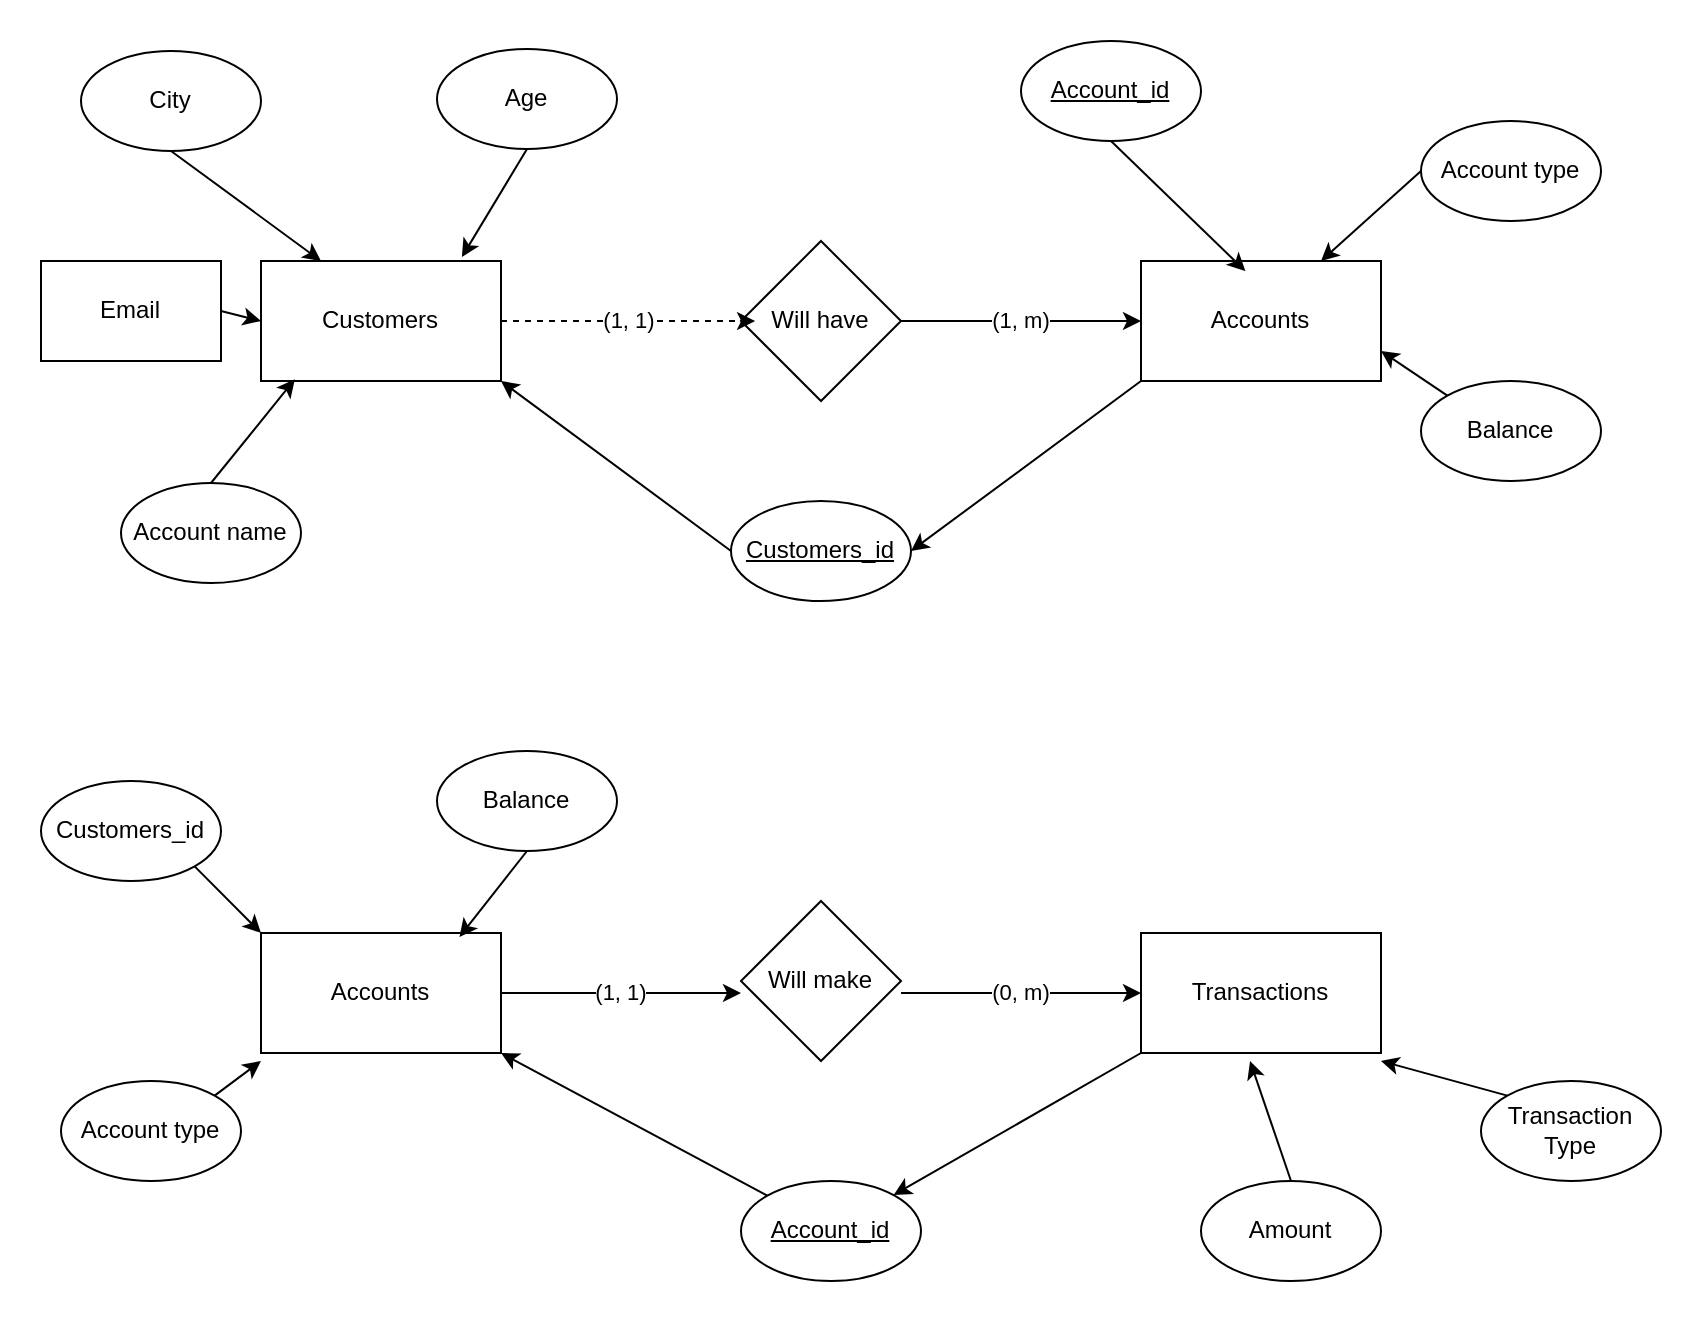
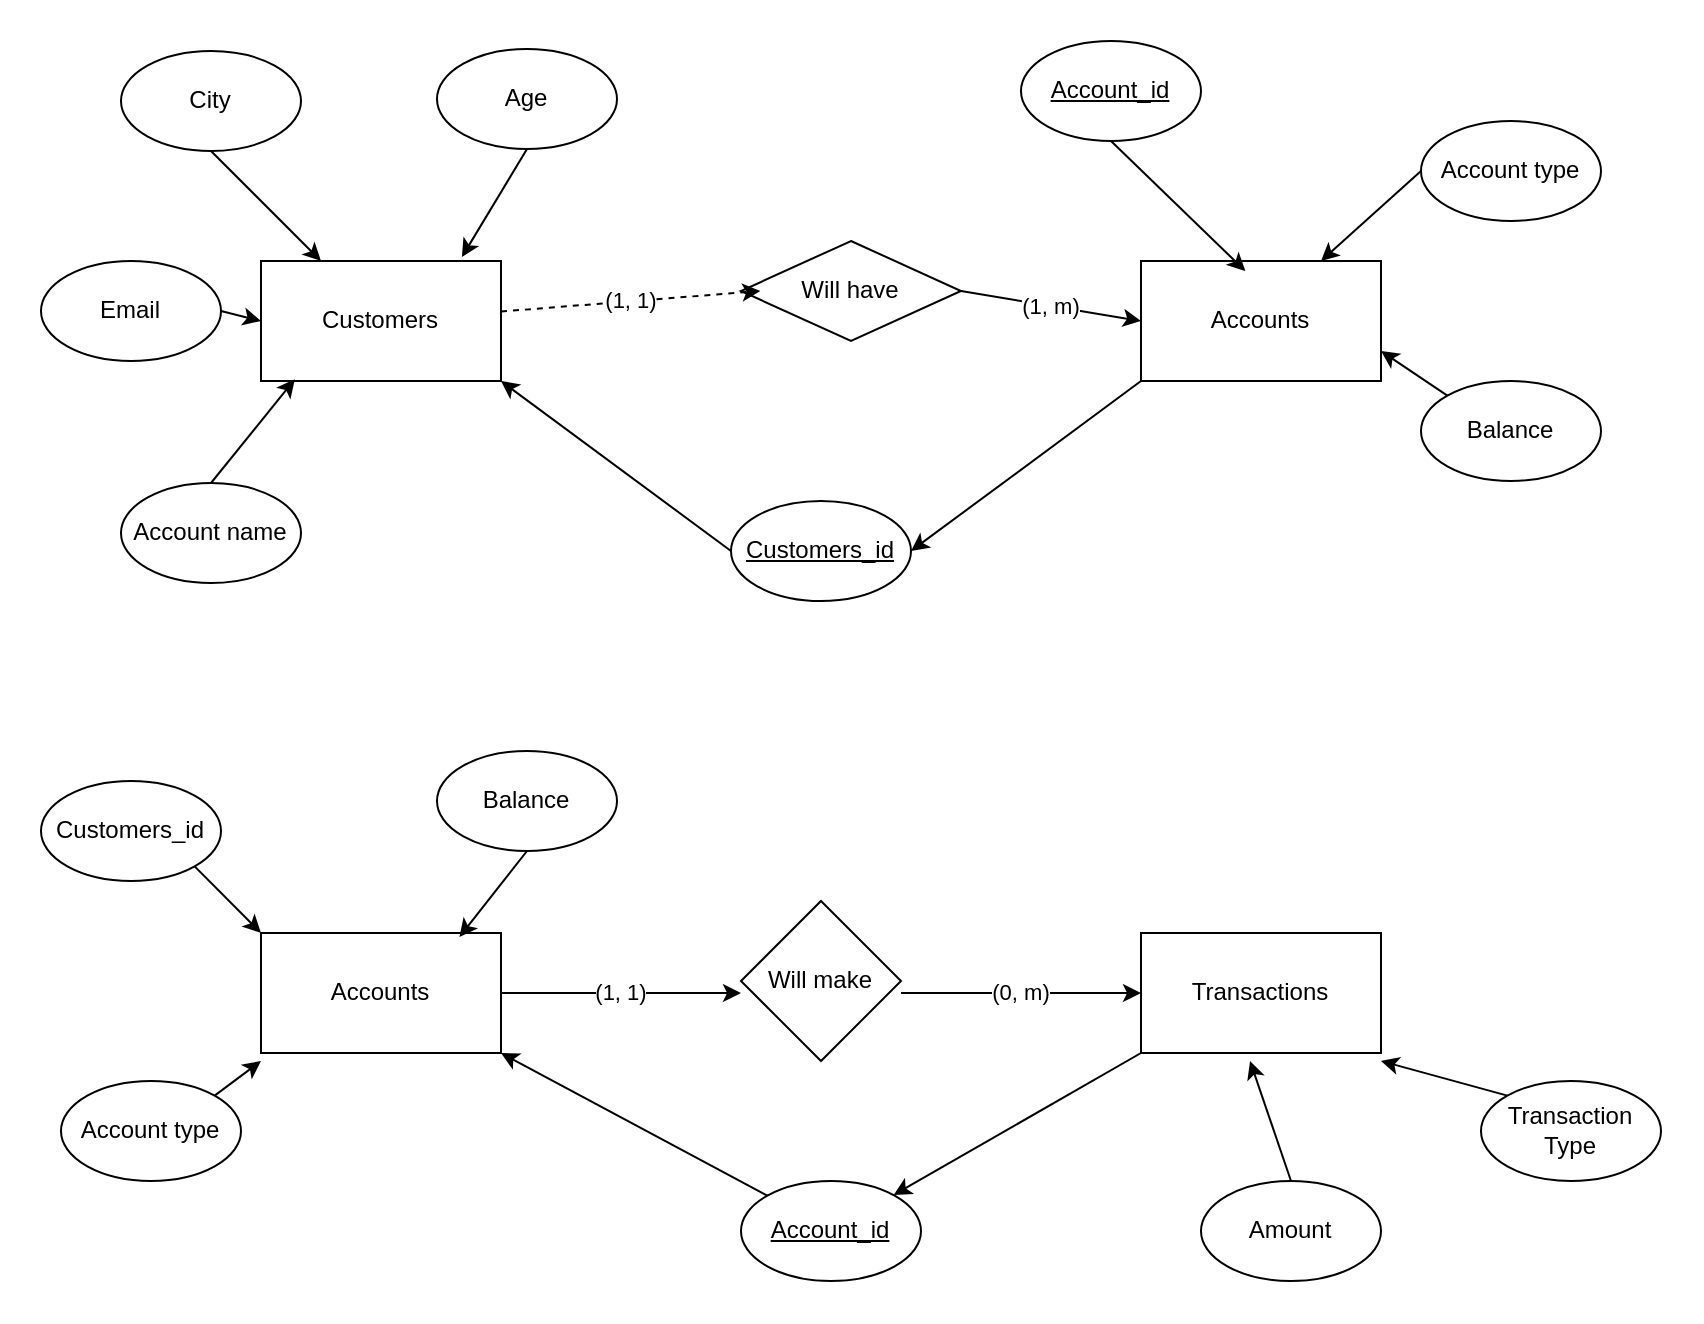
node "City": moved (171, 101) -> (211, 101)
node "Email": shape rectangle -> ellipse
node "Will have": size 160x160 -> 220x100
